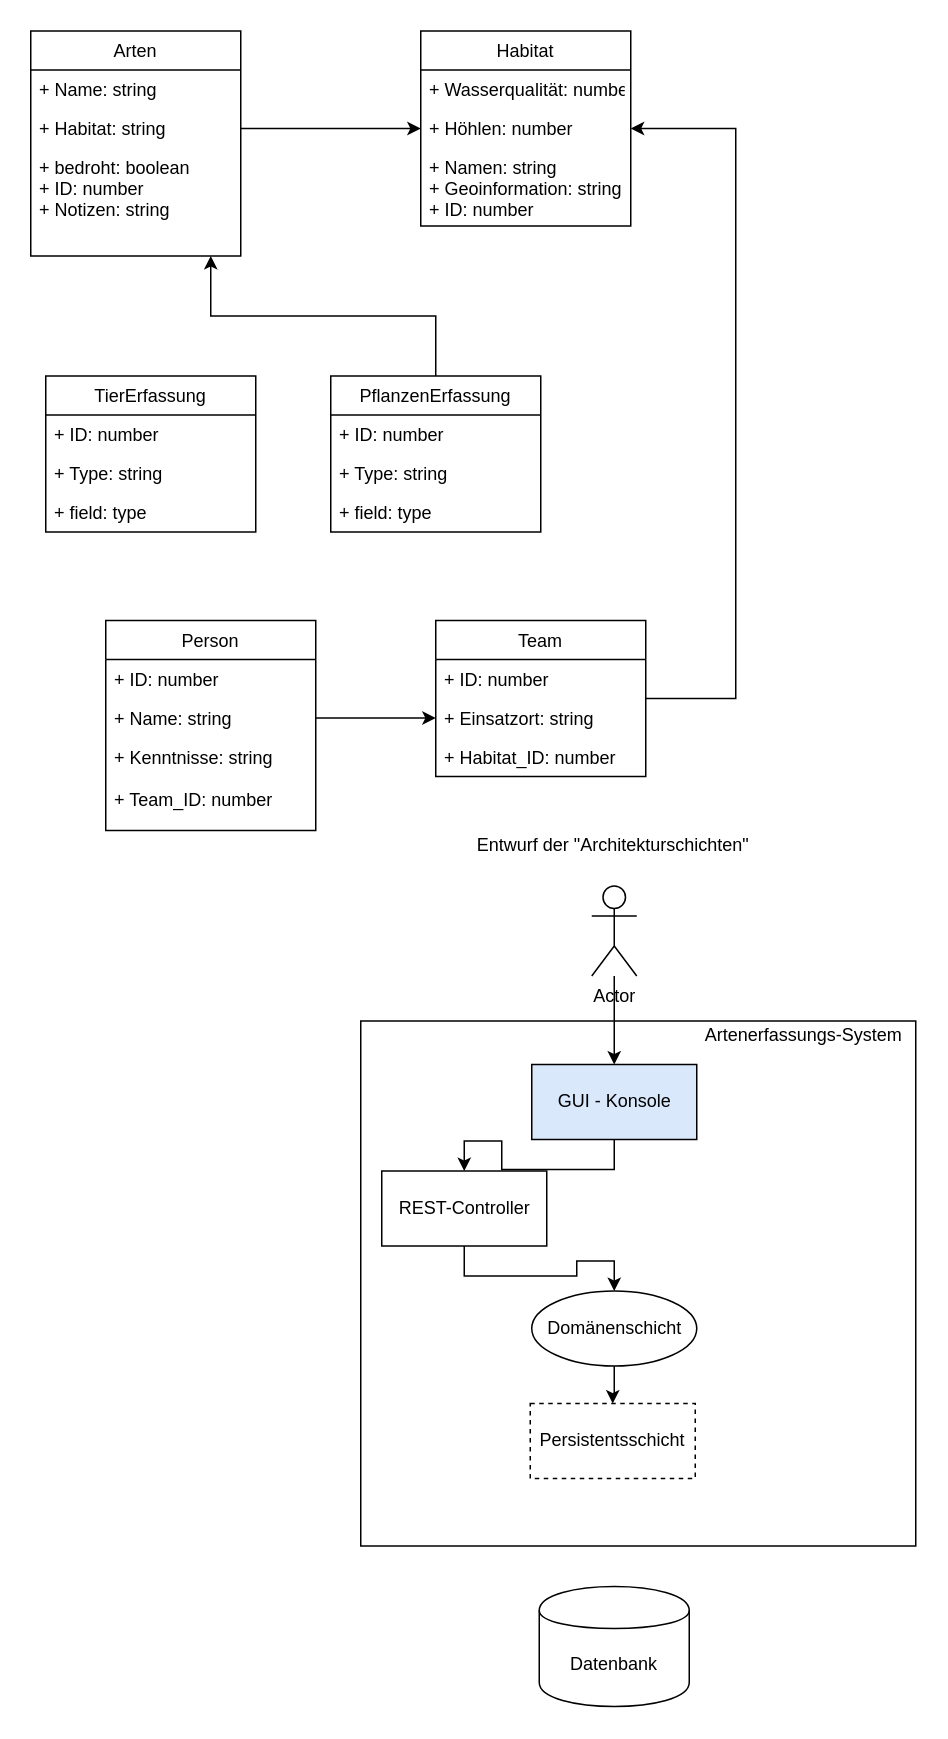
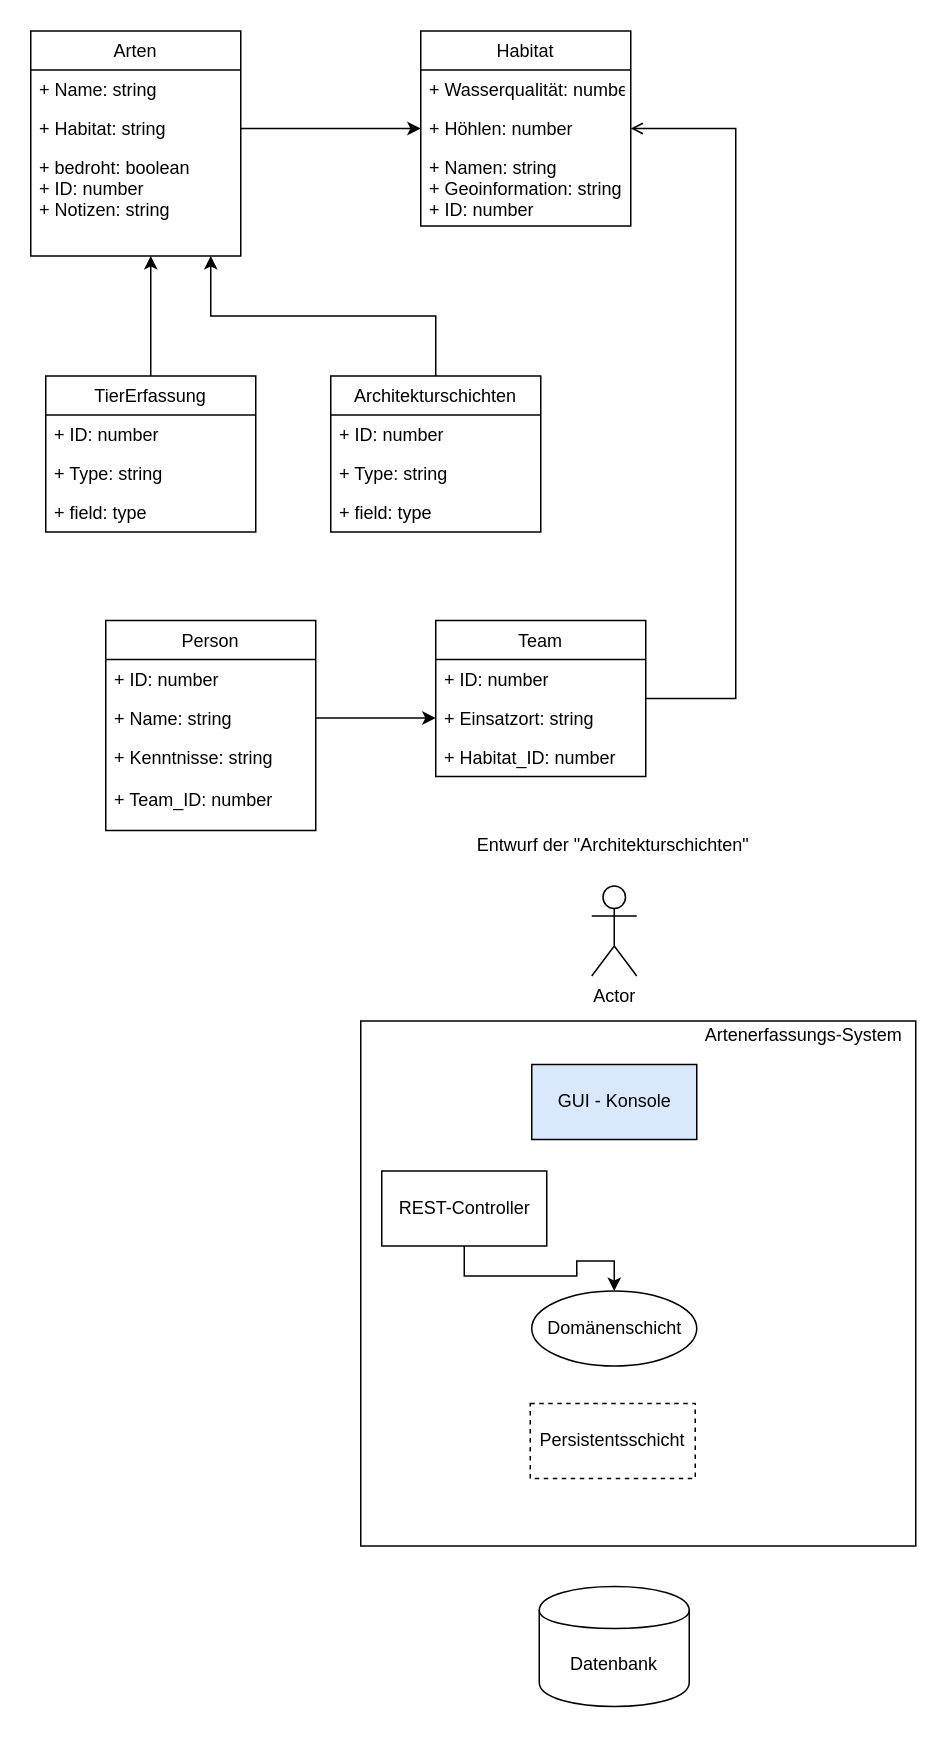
edge "Team" -> "+ Höhlen: number": arrowhead classic -> open
edge "TierErfassung" -> "+ bedroht: boolean + ID: number + Notizen: string": added
node "PflanzenErfassung": label "PflanzenErfassung" -> "Architekturschichten"
edge "Actor" -> "GUI - Konsole": removed
edge "GUI - Konsole" -> "REST-Controller": removed
edge "Domänenschicht" -> "Persistentsschicht": removed
